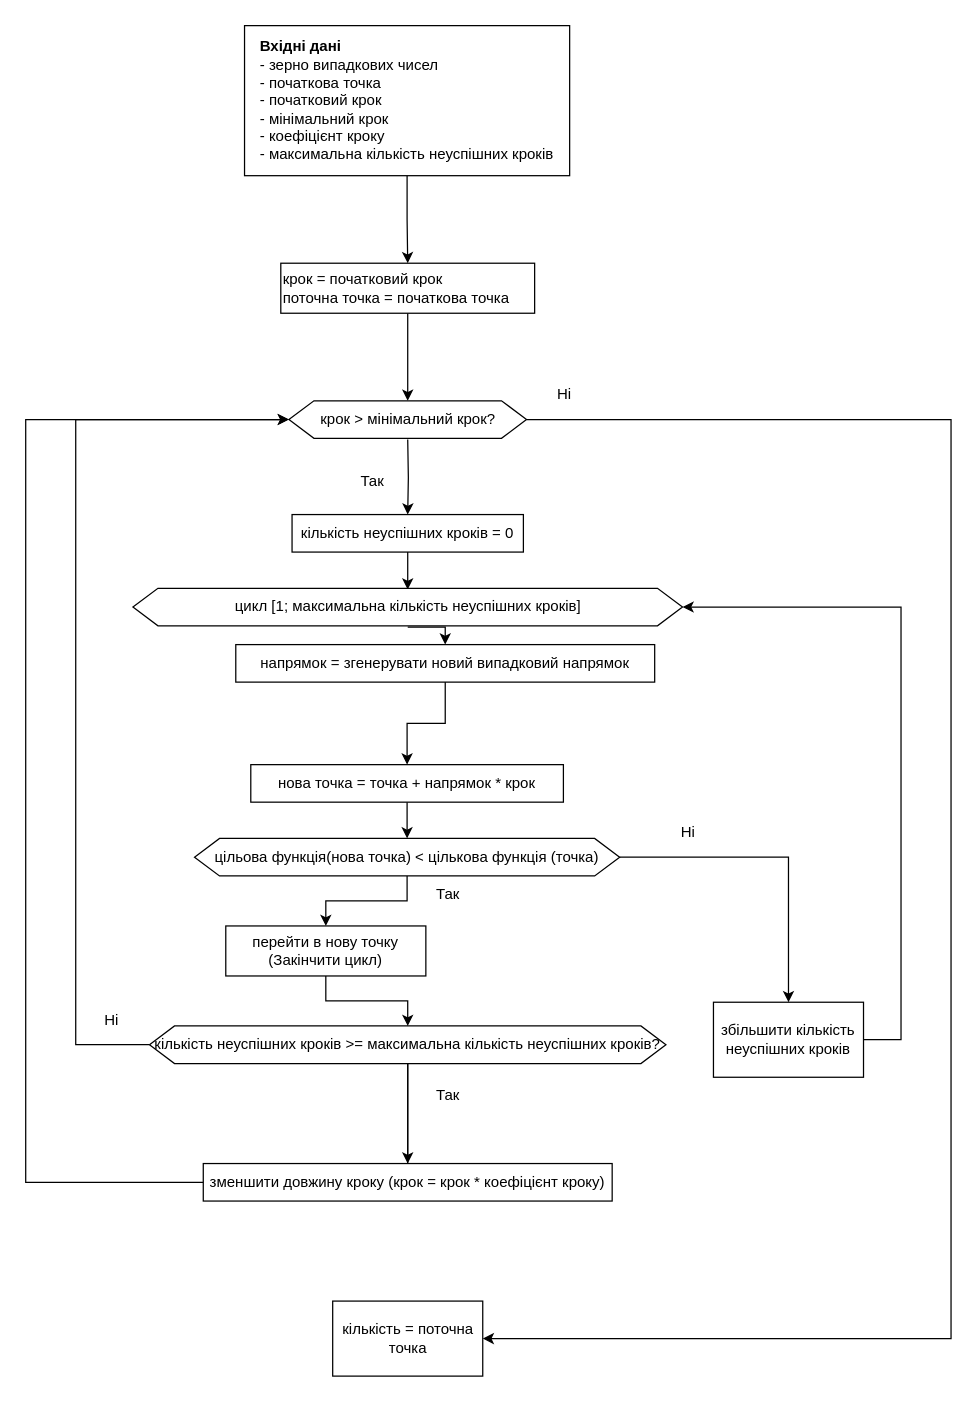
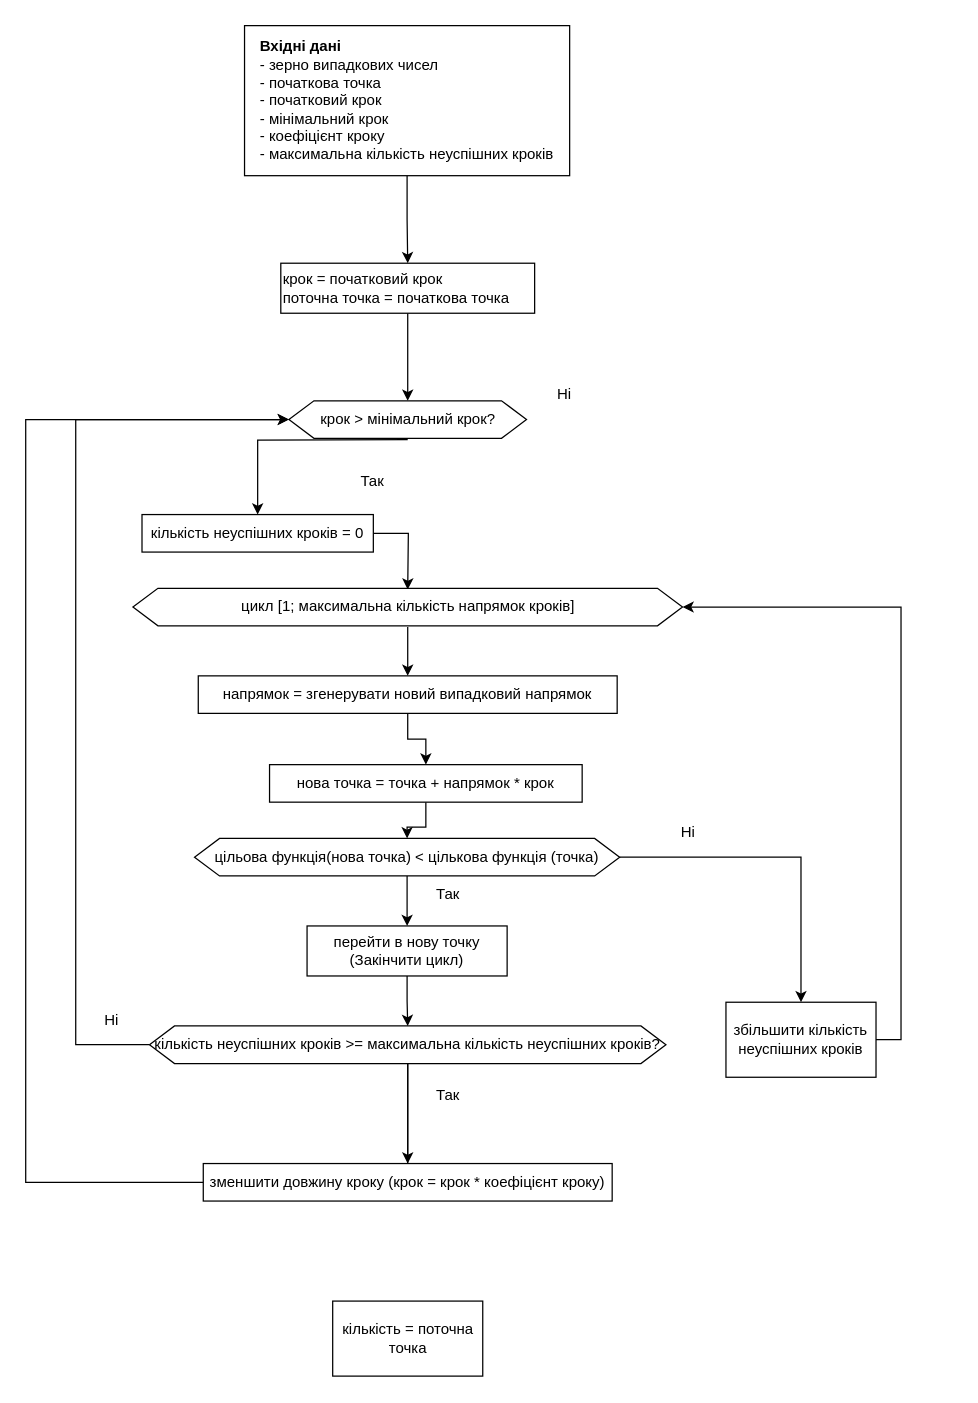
node "кількість неуспішних кроків = 0": moved (408, 533) -> (258, 533)
node "цикл [1; максимальна кількість неуспішних кроків]": label "цикл [1; максимальна кількість неуспішних кроків]" -> "цикл [1; максимальна кількість напрямок кроків]"
node "напрямок = згенерувати новий випадковий напрямок": moved (445, 663) -> (408, 694)
node "нова точка = точка + напрямок * крок": moved (407, 783) -> (426, 783)
edge "крок > мінімальний крок?" -> "кількість = поточна точка": removed
node "перейти в нову точку (Закінчити цикл)": moved (326, 951) -> (407, 951)
node "збільшити кількість неуспішних кроків": moved (788, 1039) -> (801, 1039)
